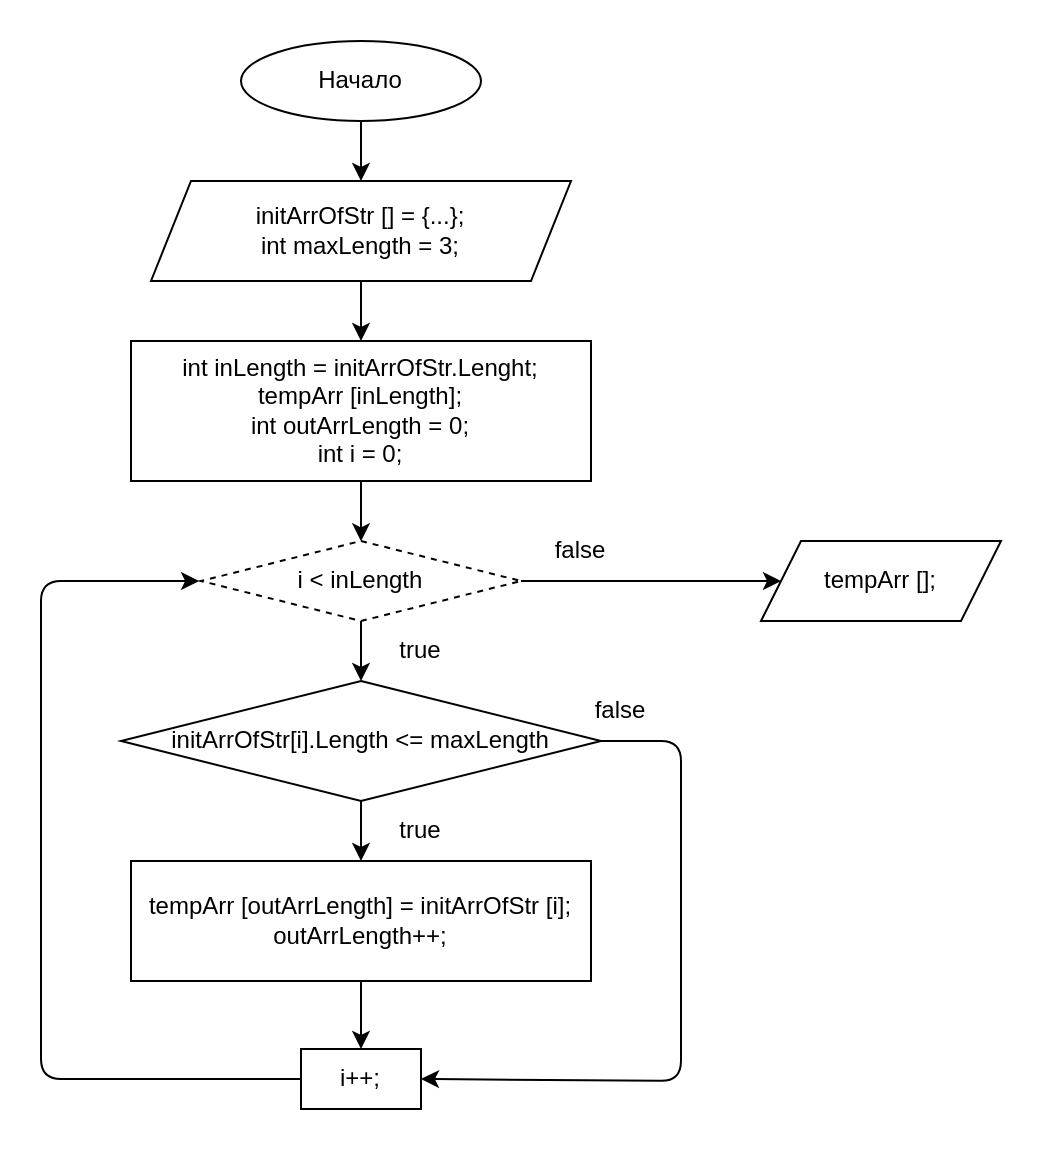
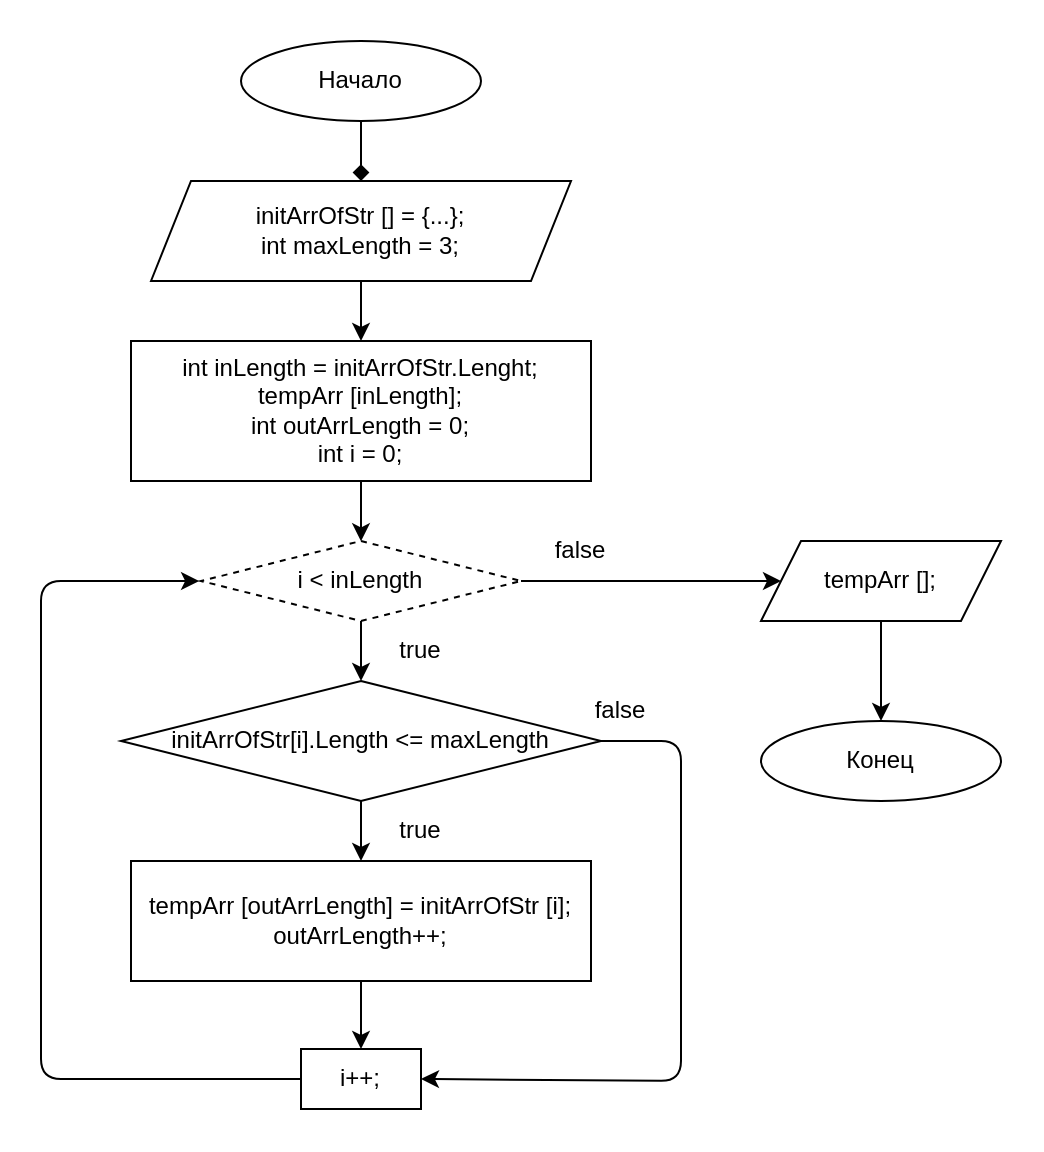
edge "Начало" -> "initArrOfStr [] = {...}; int maxLength = 3;": arrowhead classic -> diamond
edge "tempArr [];" -> "Конец": added
node "Конец": added
